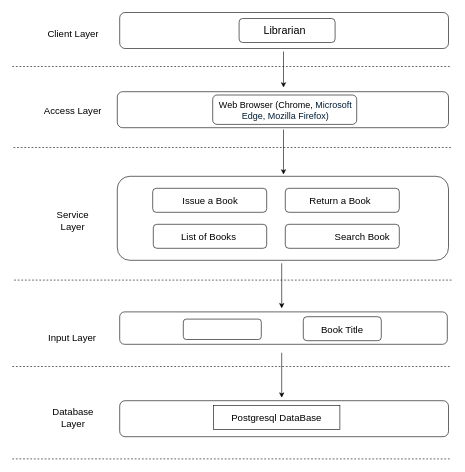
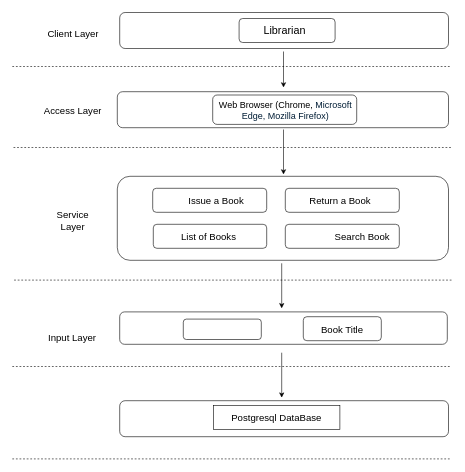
node "Issue a Book": moved (210, 200) -> (216, 200)
node "Database Layer": removed
